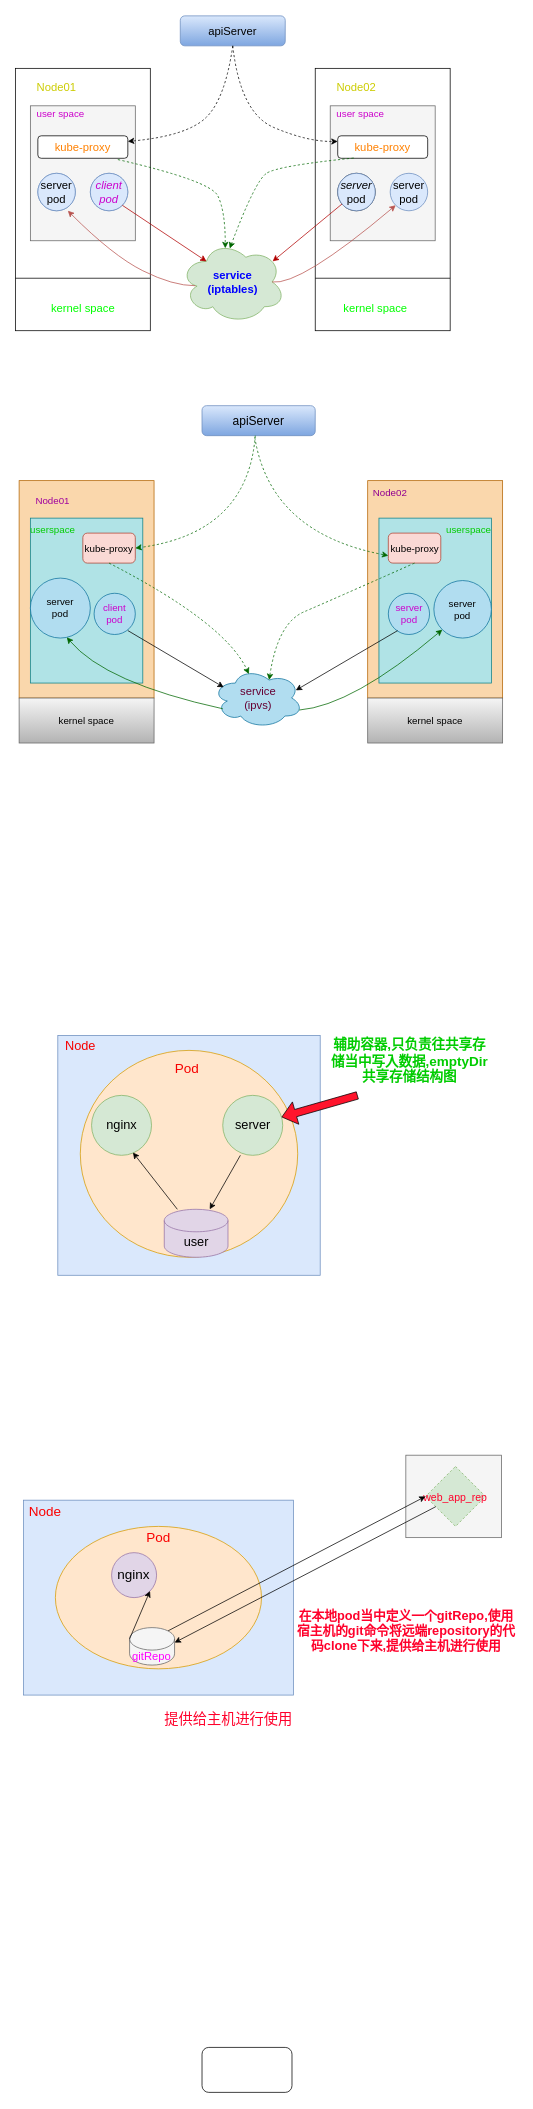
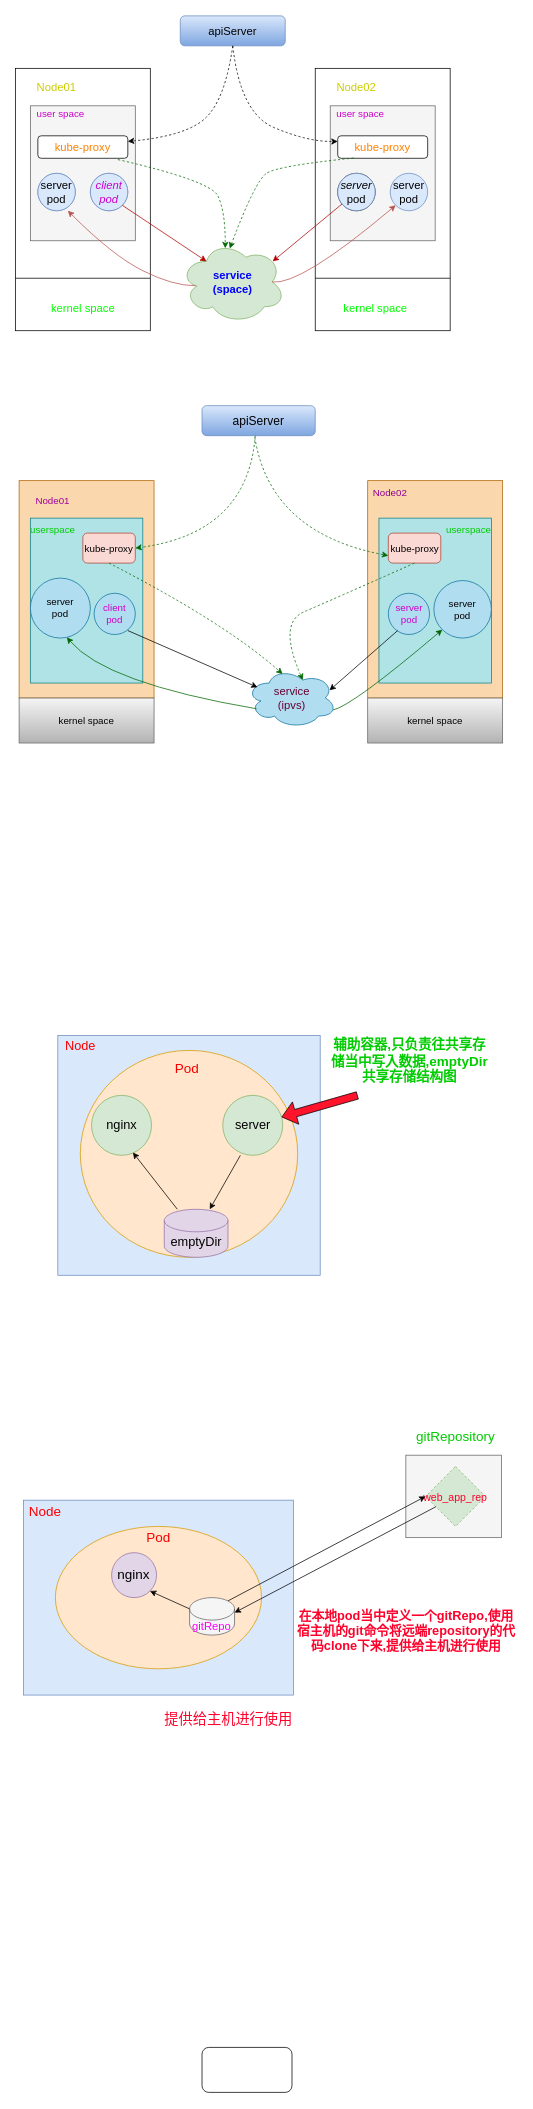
node "service (iptables)": label "service (iptables)" -> "service (space)"
node "service (ipvs)": moved (258, 698) -> (292, 698)
node "user": label "user" -> "emptyDir"
node "gitRepository": added
node "gitRepo": moved (152, 1647) -> (212, 1617)
